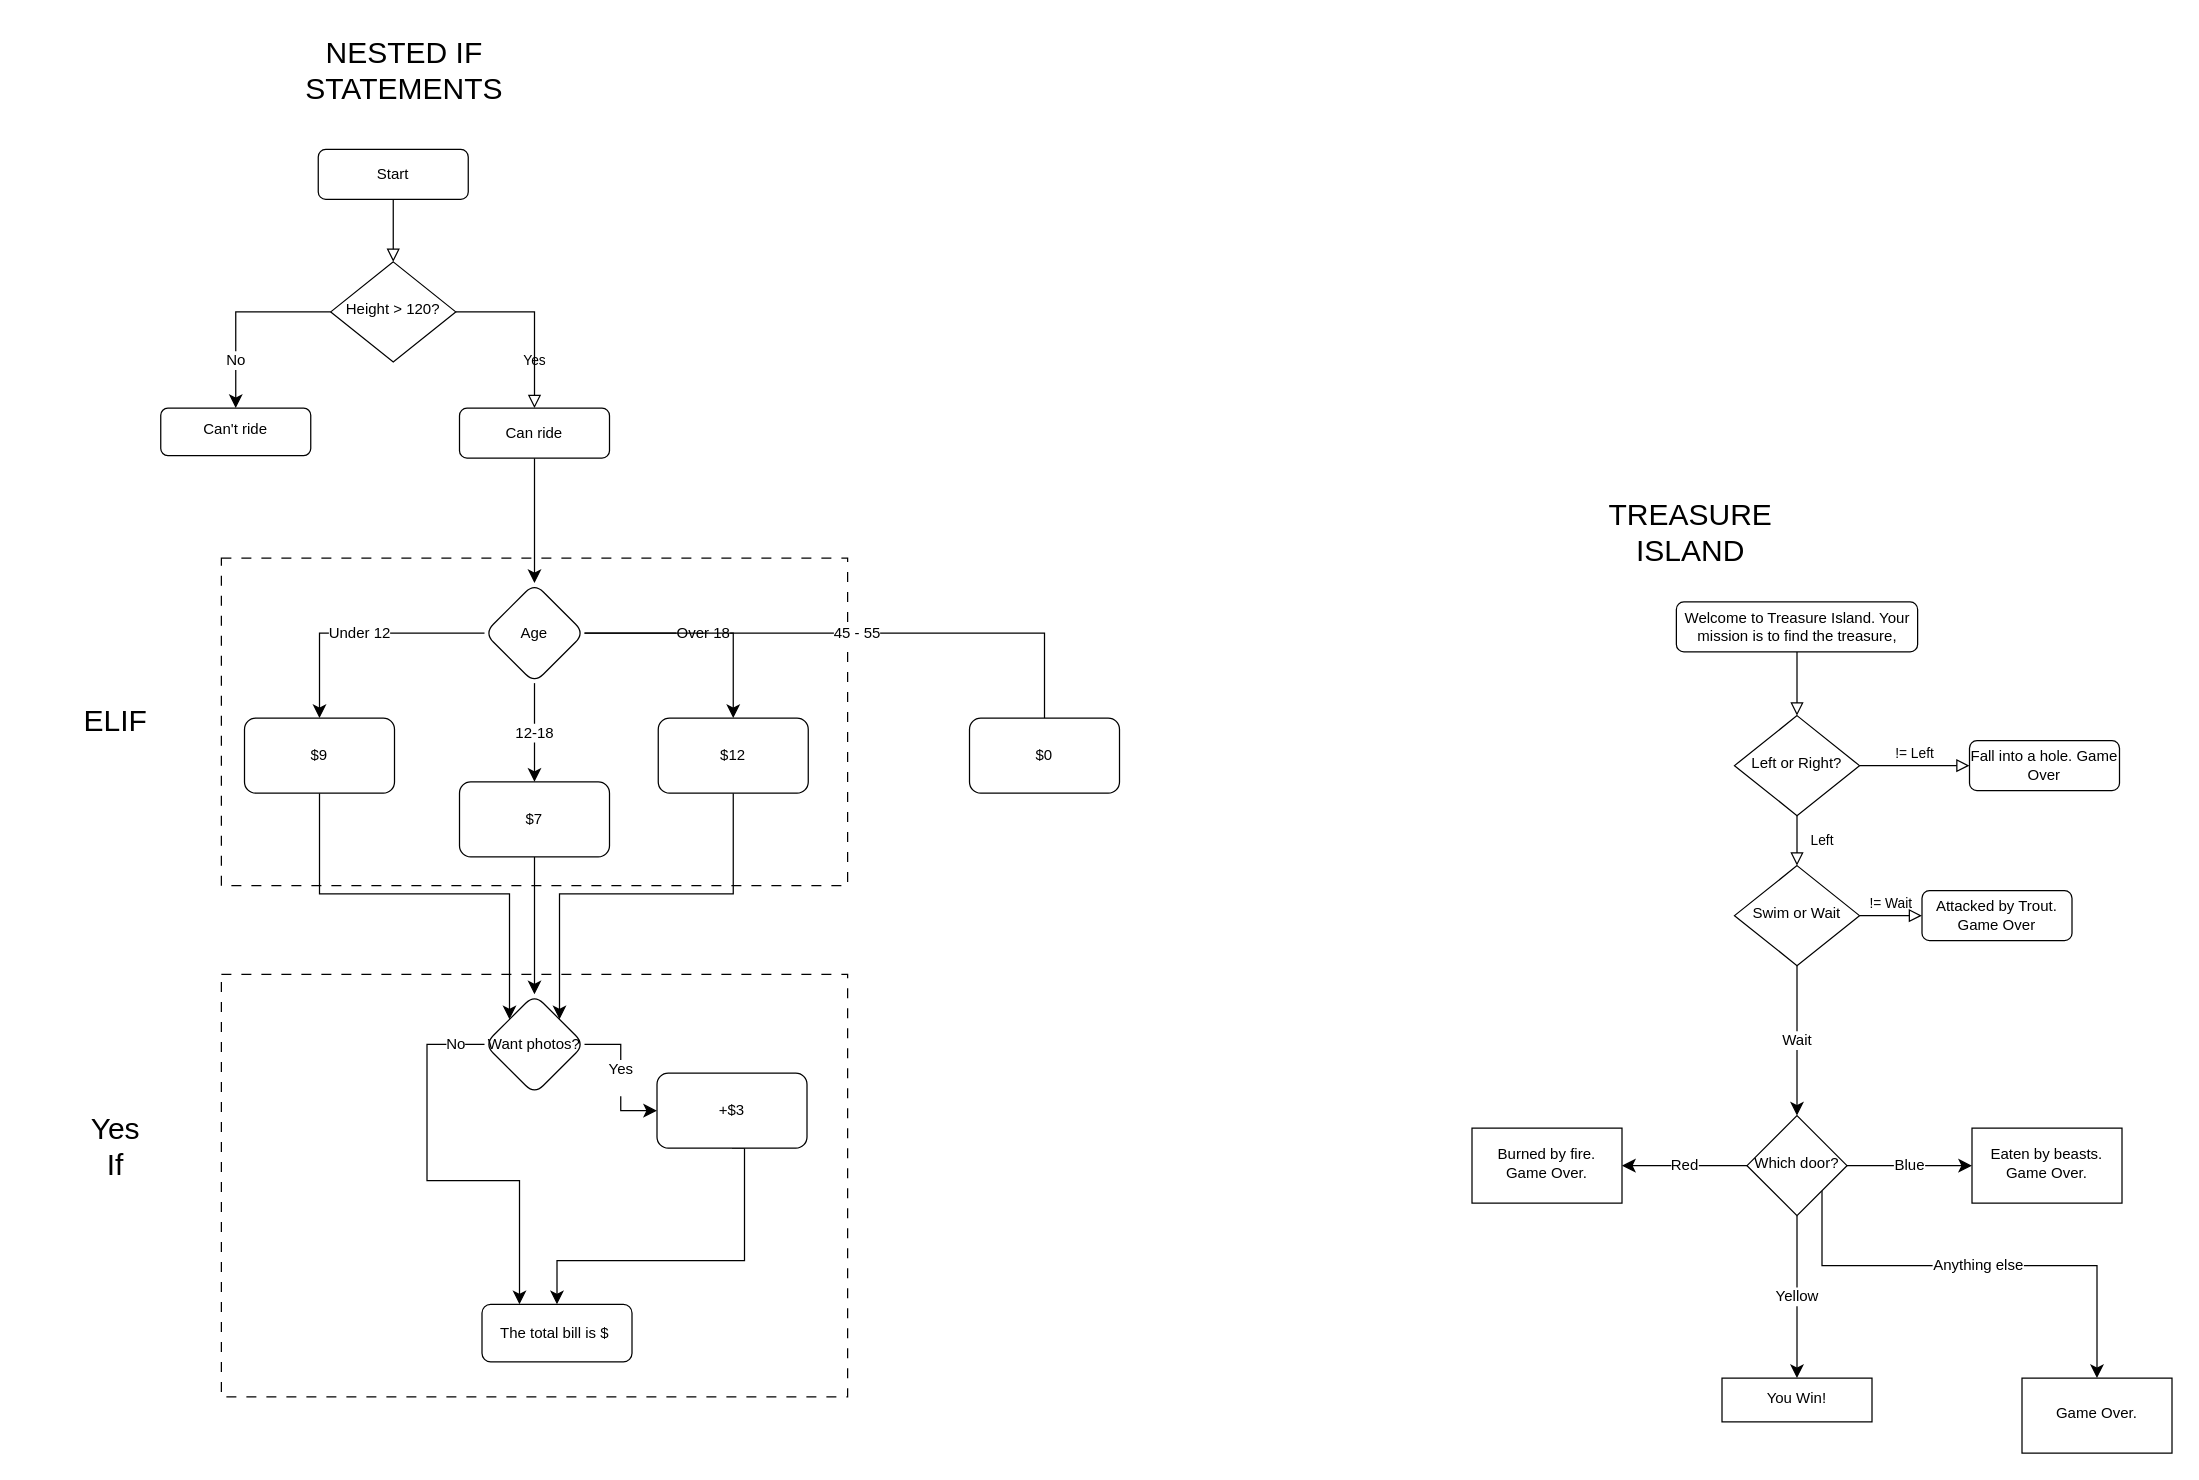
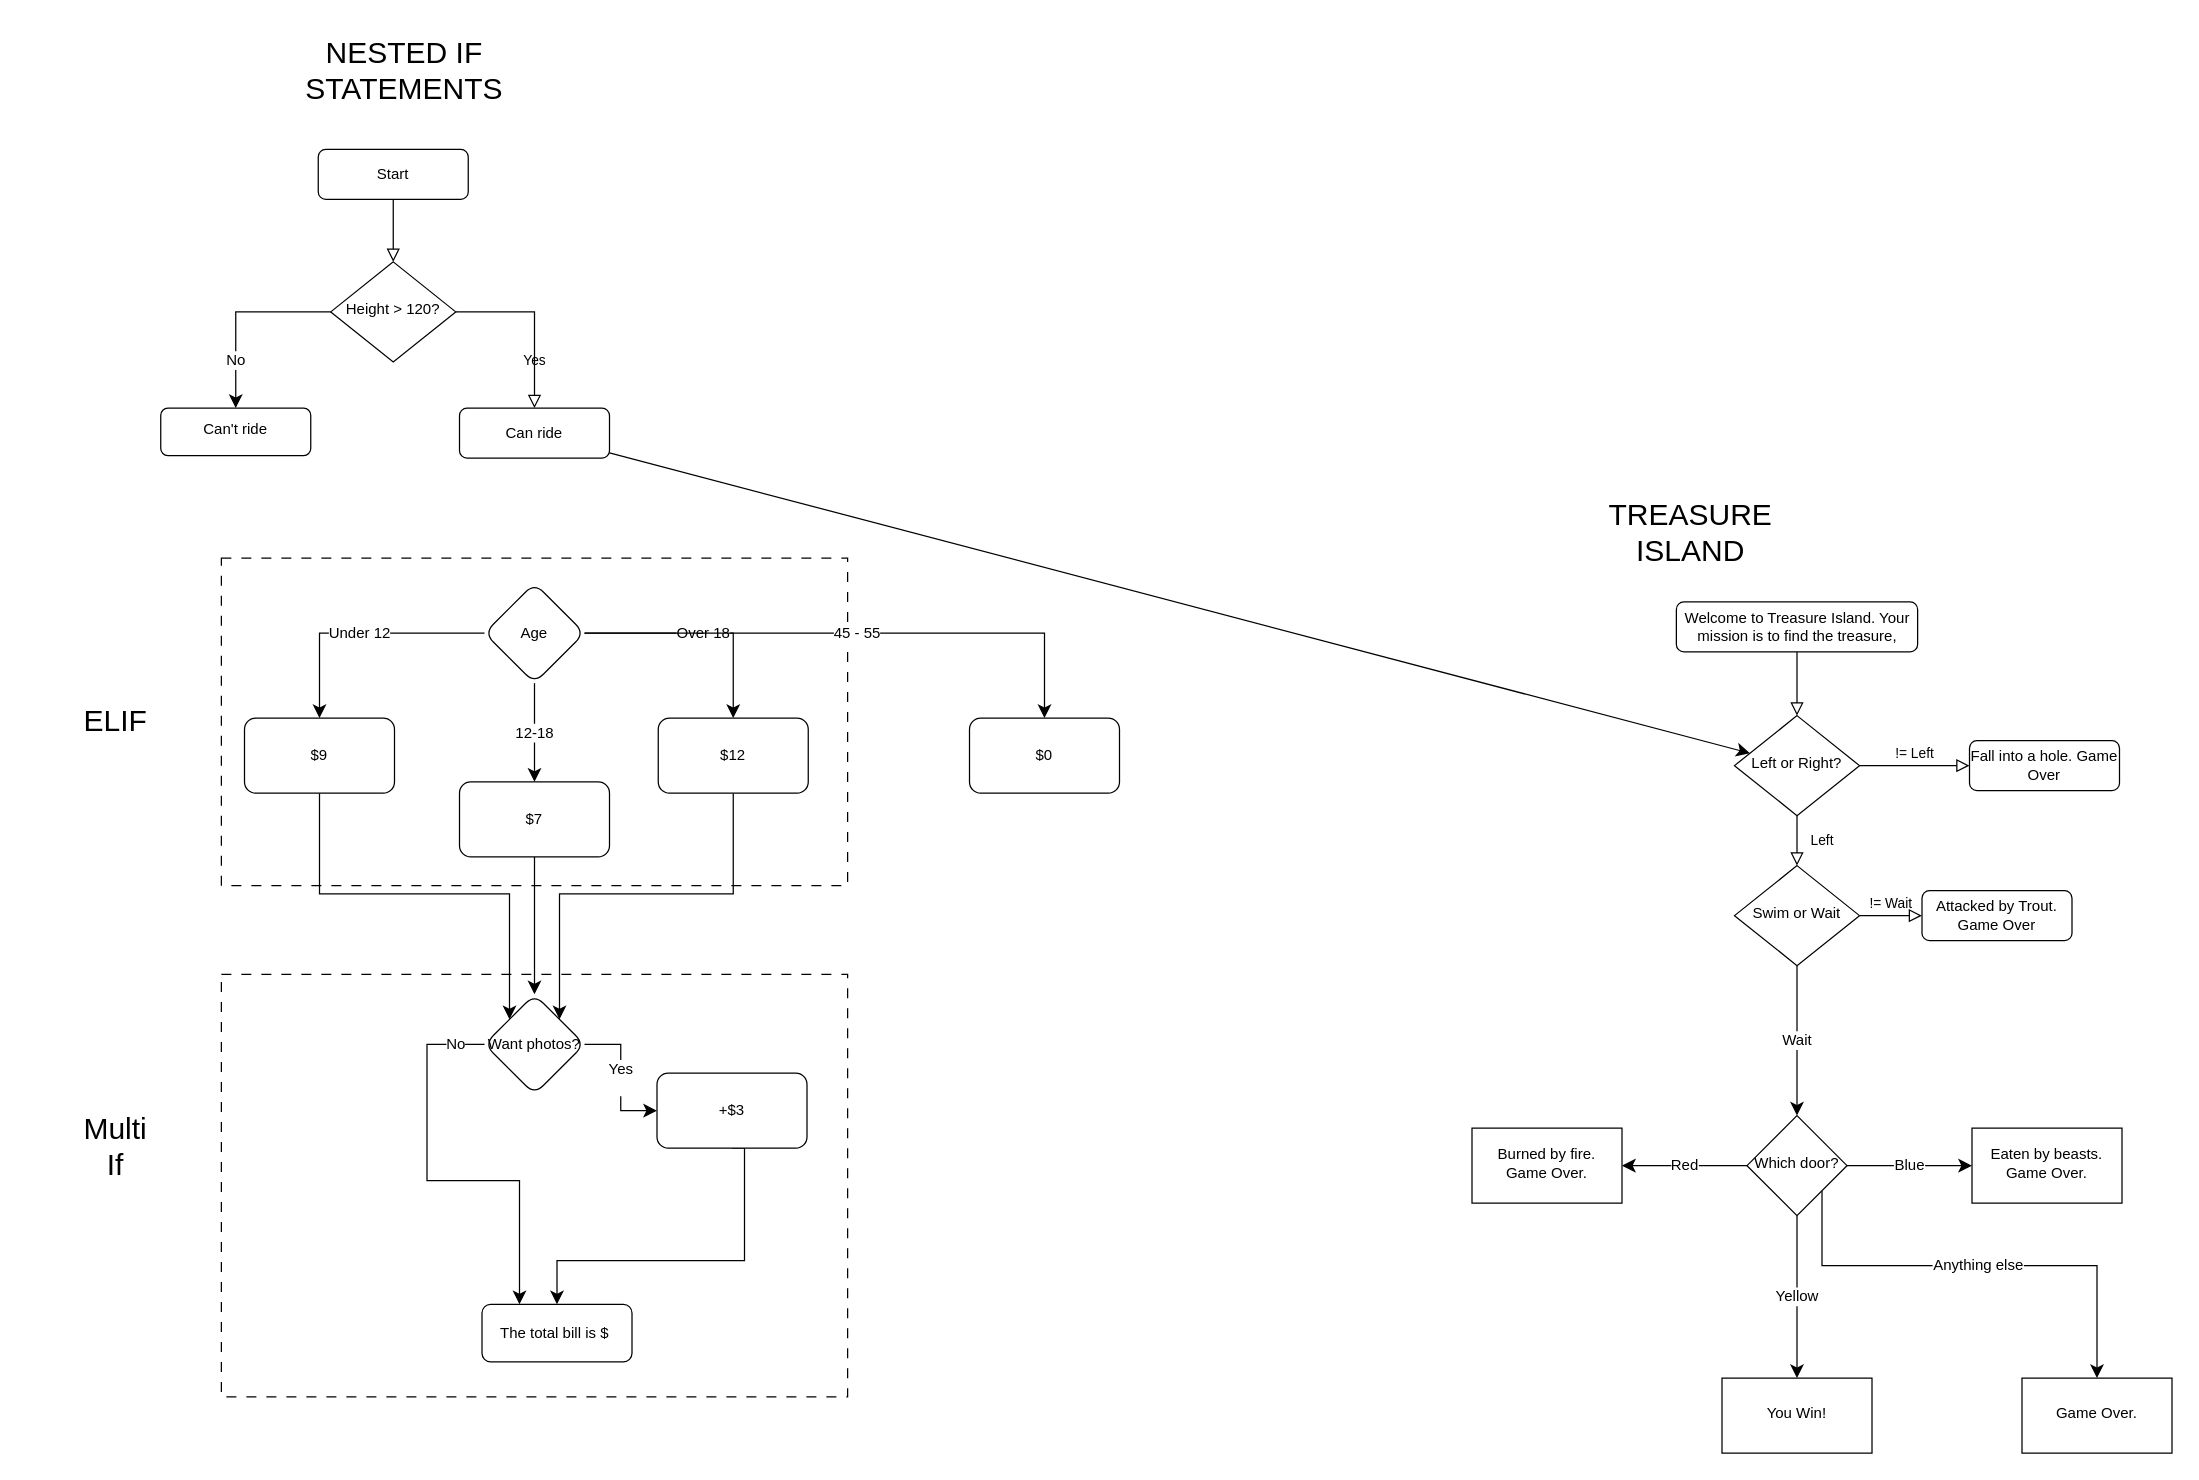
edge "Can ride" -> "Age": now "Can ride" -> "Left or Right?"
edge "Age" -- "$0": arrowhead none -> classic
node "Yes If": label "Yes If" -> "Multi If"
node "You Win!": size 150x44 -> 150x75
